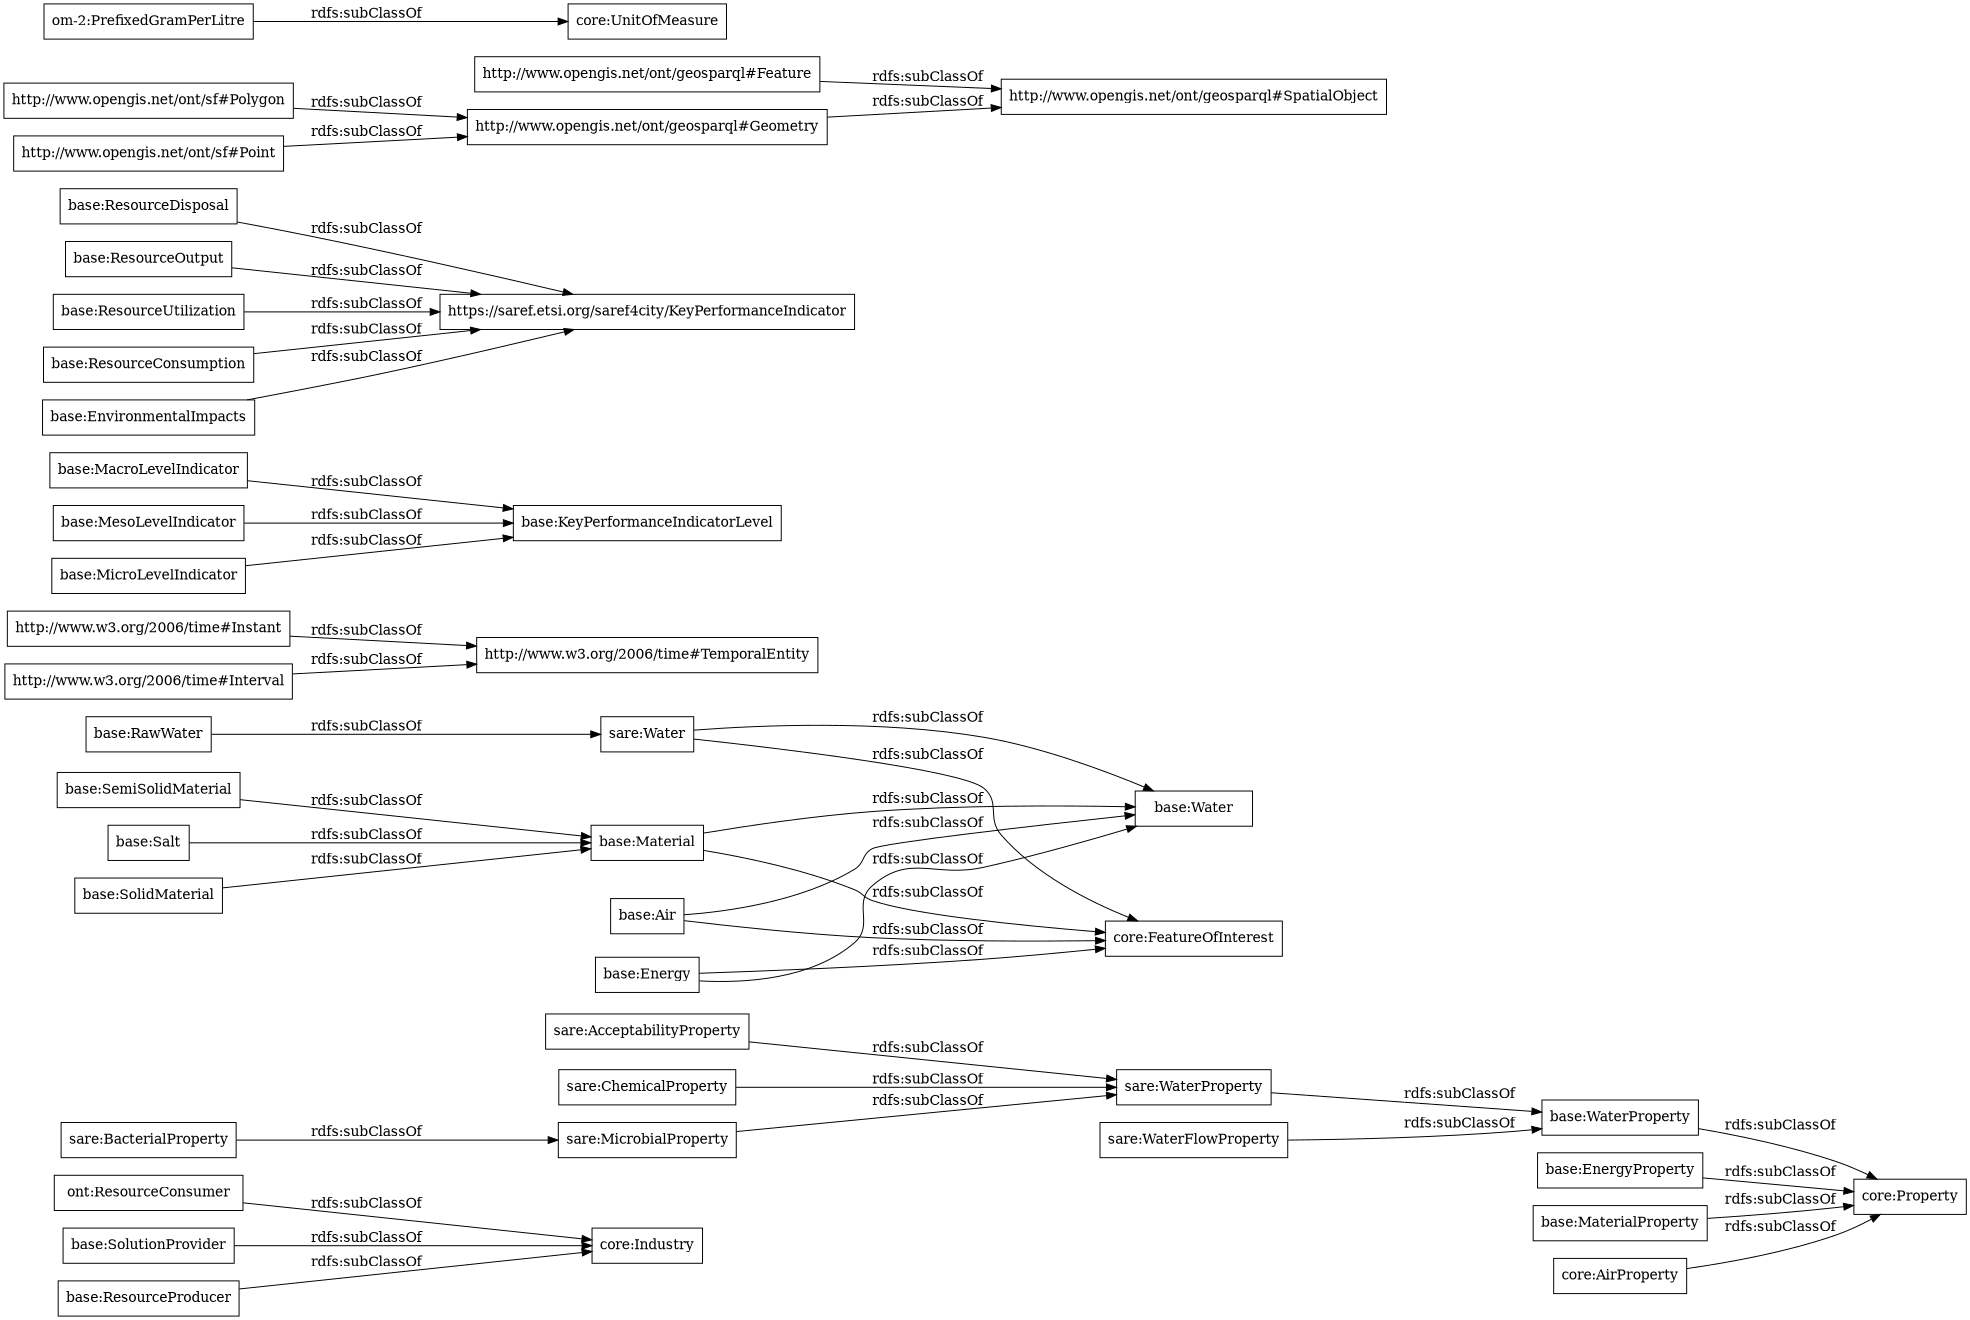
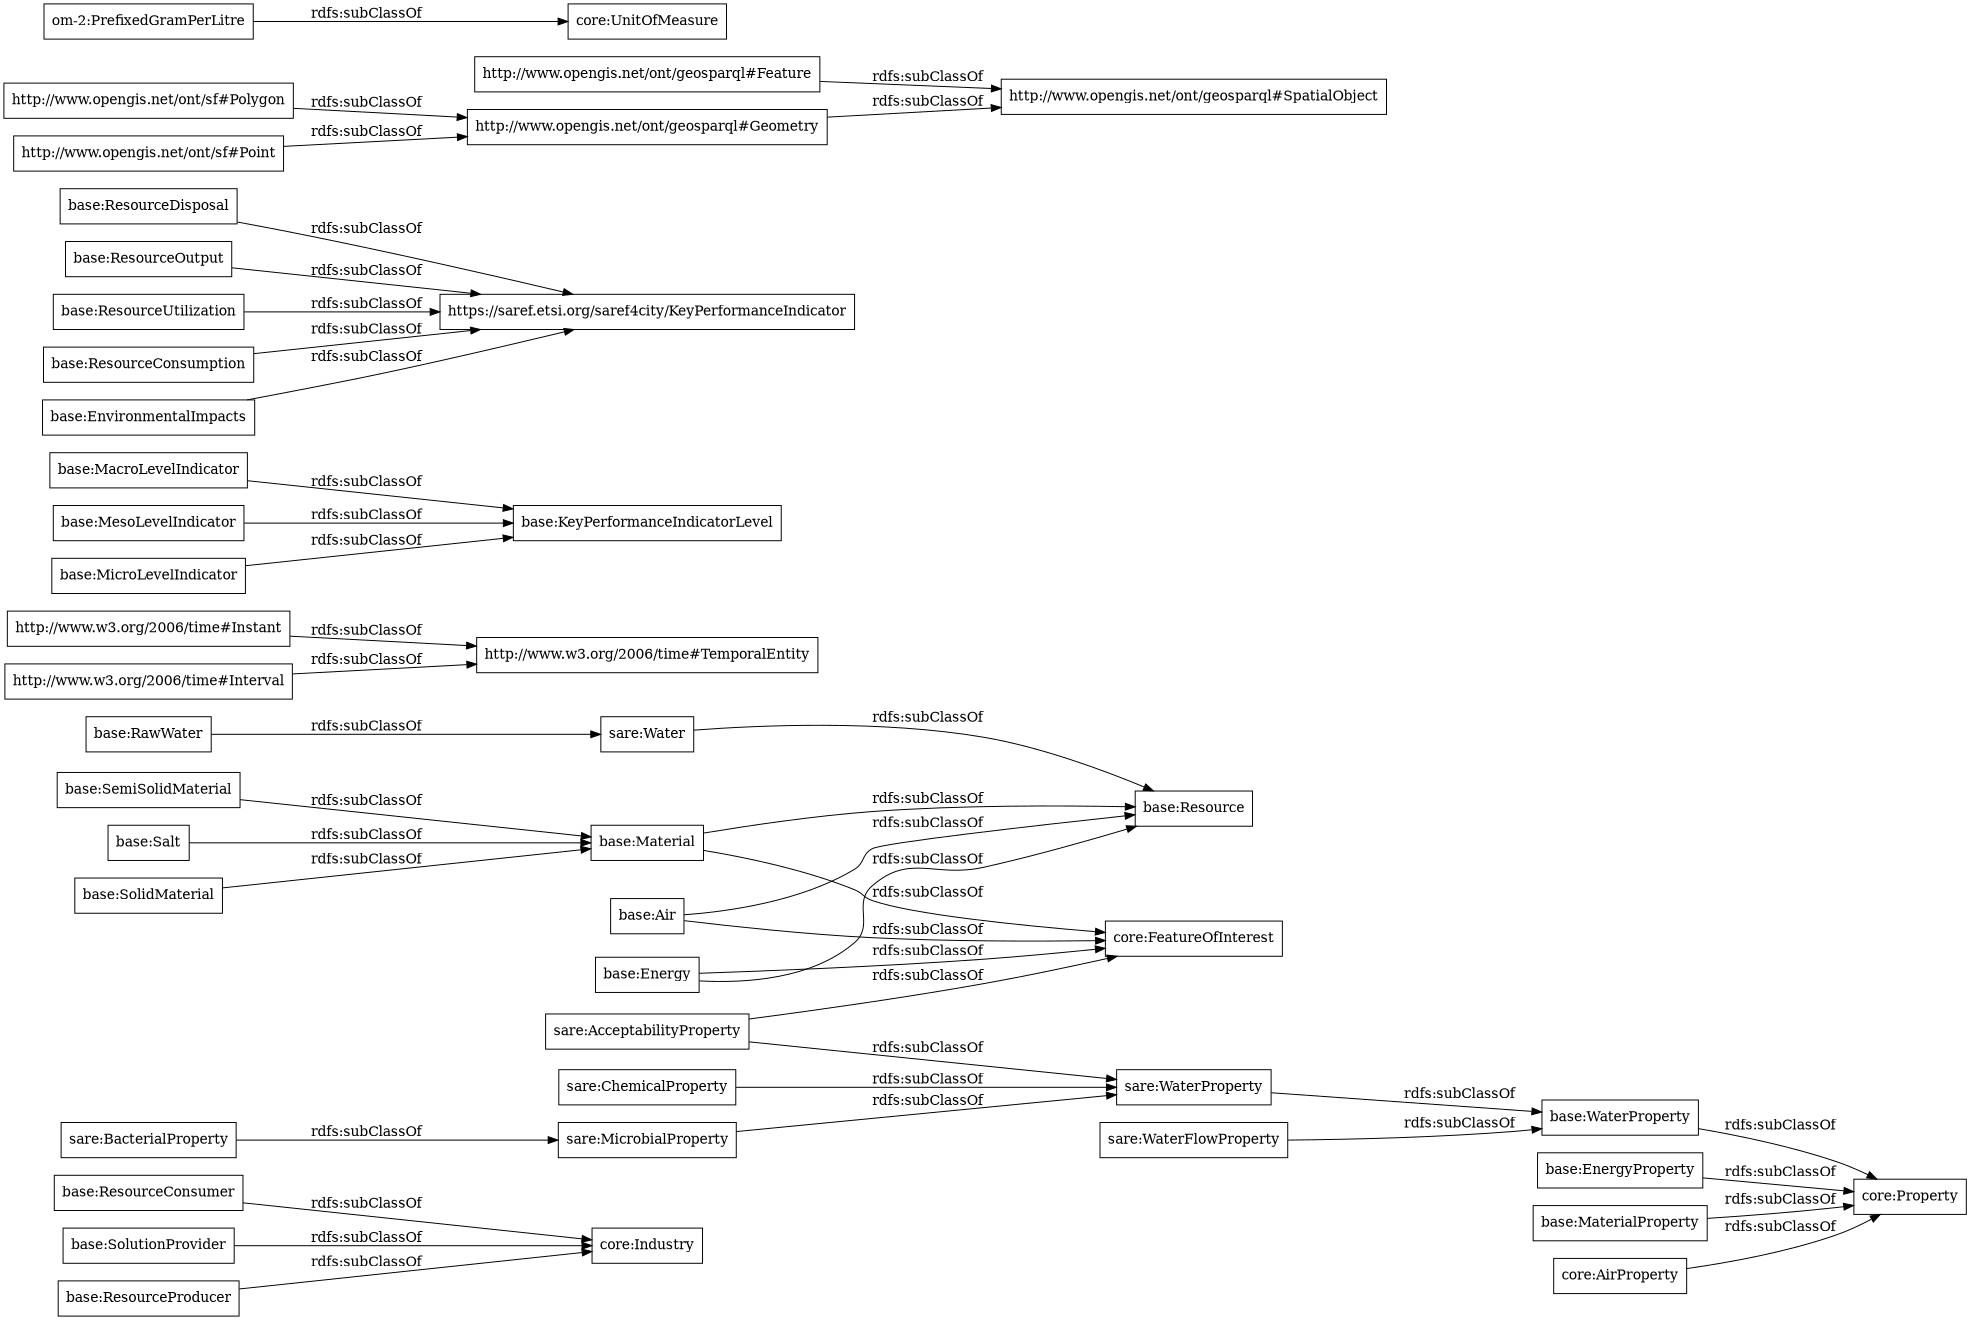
edge "sare:Water" -> "core:FeatureOfInterest": now "sare:AcceptabilityProperty" -> "core:FeatureOfInterest"
node "base:Water": label "base:Water" -> "base:Resource"
node "ont:ResourceConsumer": label "ont:ResourceConsumer" -> "base:ResourceConsumer"
